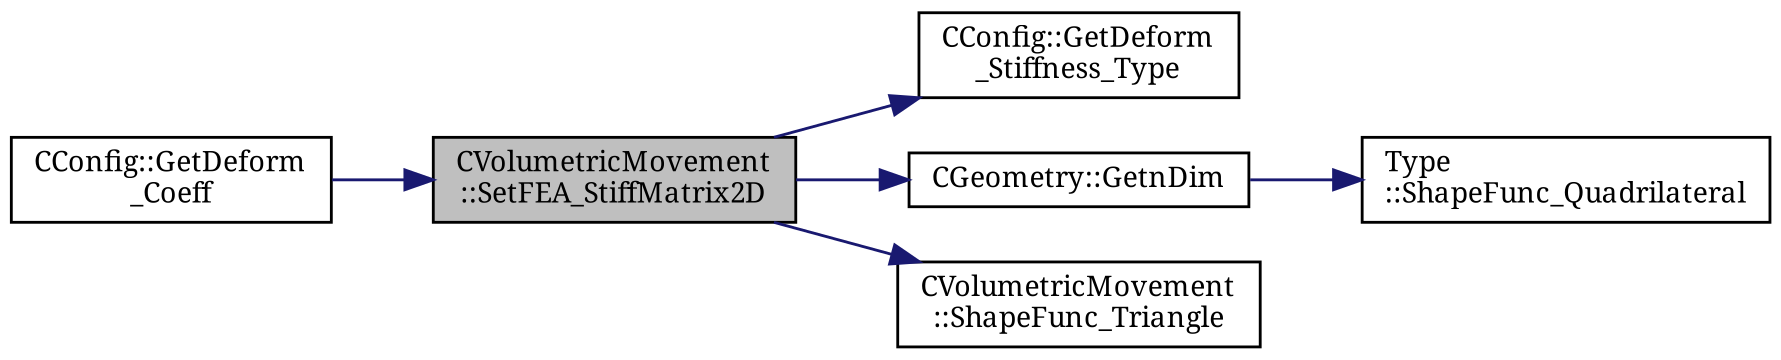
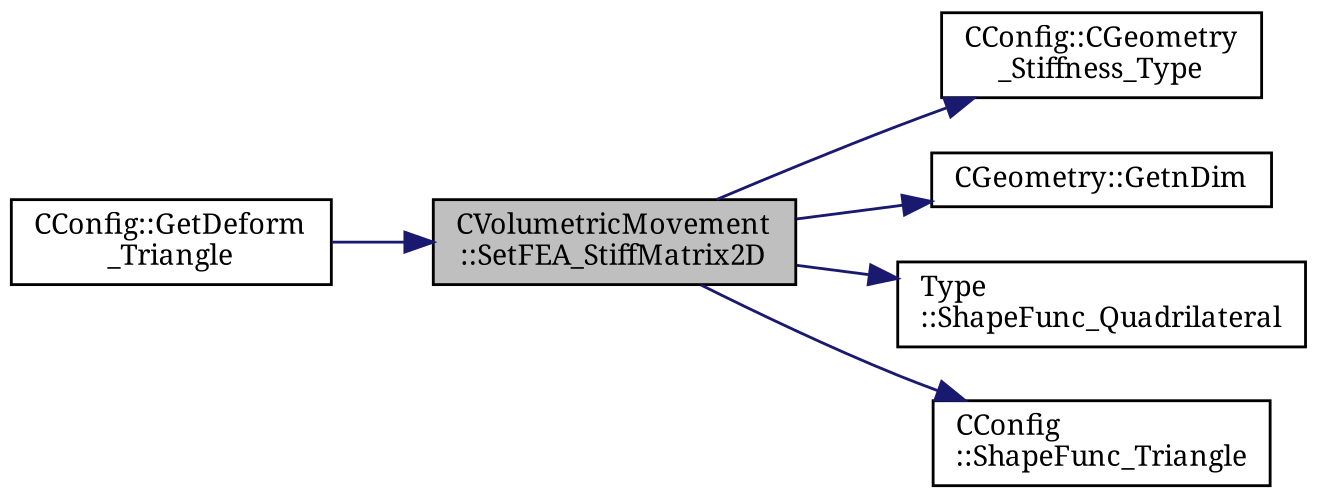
node "CConfig::GetDeform _Stiffness_Type": label "CConfig::GetDeform _Stiffness_Type" -> "CConfig::CGeometry _Stiffness_Type"
node "CConfig::GetDeform _Coeff": label "CConfig::GetDeform _Coeff" -> "CConfig::GetDeform _Triangle"
edge "CGeometry::GetnDim" -> "Type ::ShapeFunc_Quadrilateral": now "CVolumetricMovement ::SetFEA_StiffMatrix2D" -> "Type ::ShapeFunc_Quadrilateral"
node "CVolumetricMovement ::ShapeFunc_Triangle": label "CVolumetricMovement ::ShapeFunc_Triangle" -> "CConfig ::ShapeFunc_Triangle"
